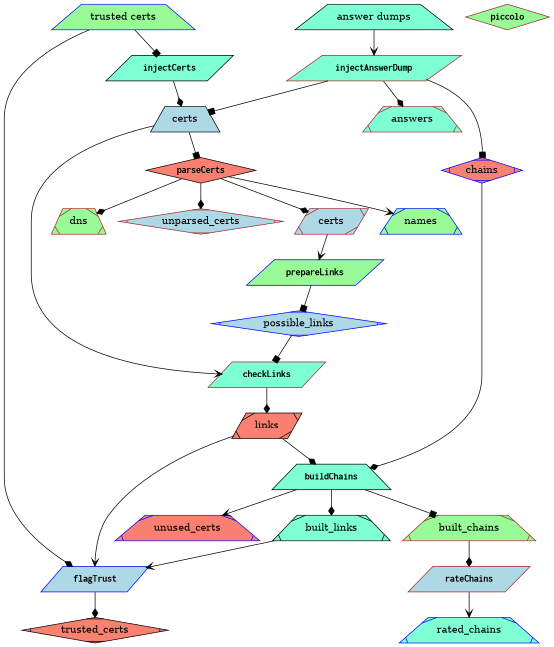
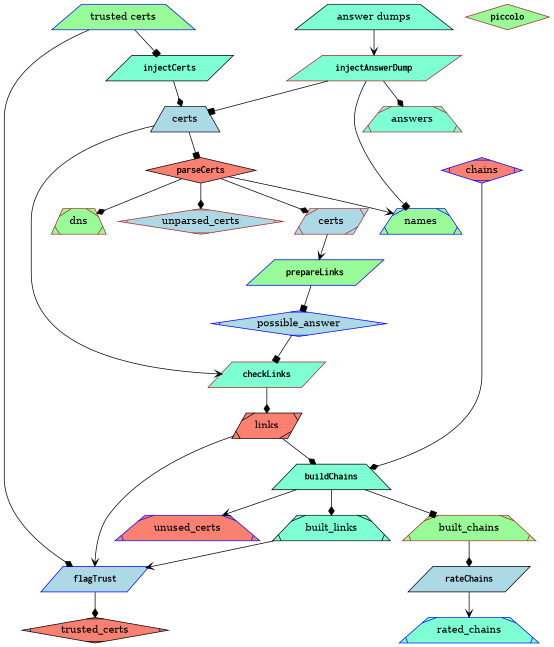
edge "injectAnswerDump" -> "chains": now "injectAnswerDump" -> "names"
node "possible_links": label "possible_links" -> "possible_answer"
node "rateChains": color brown -> black
